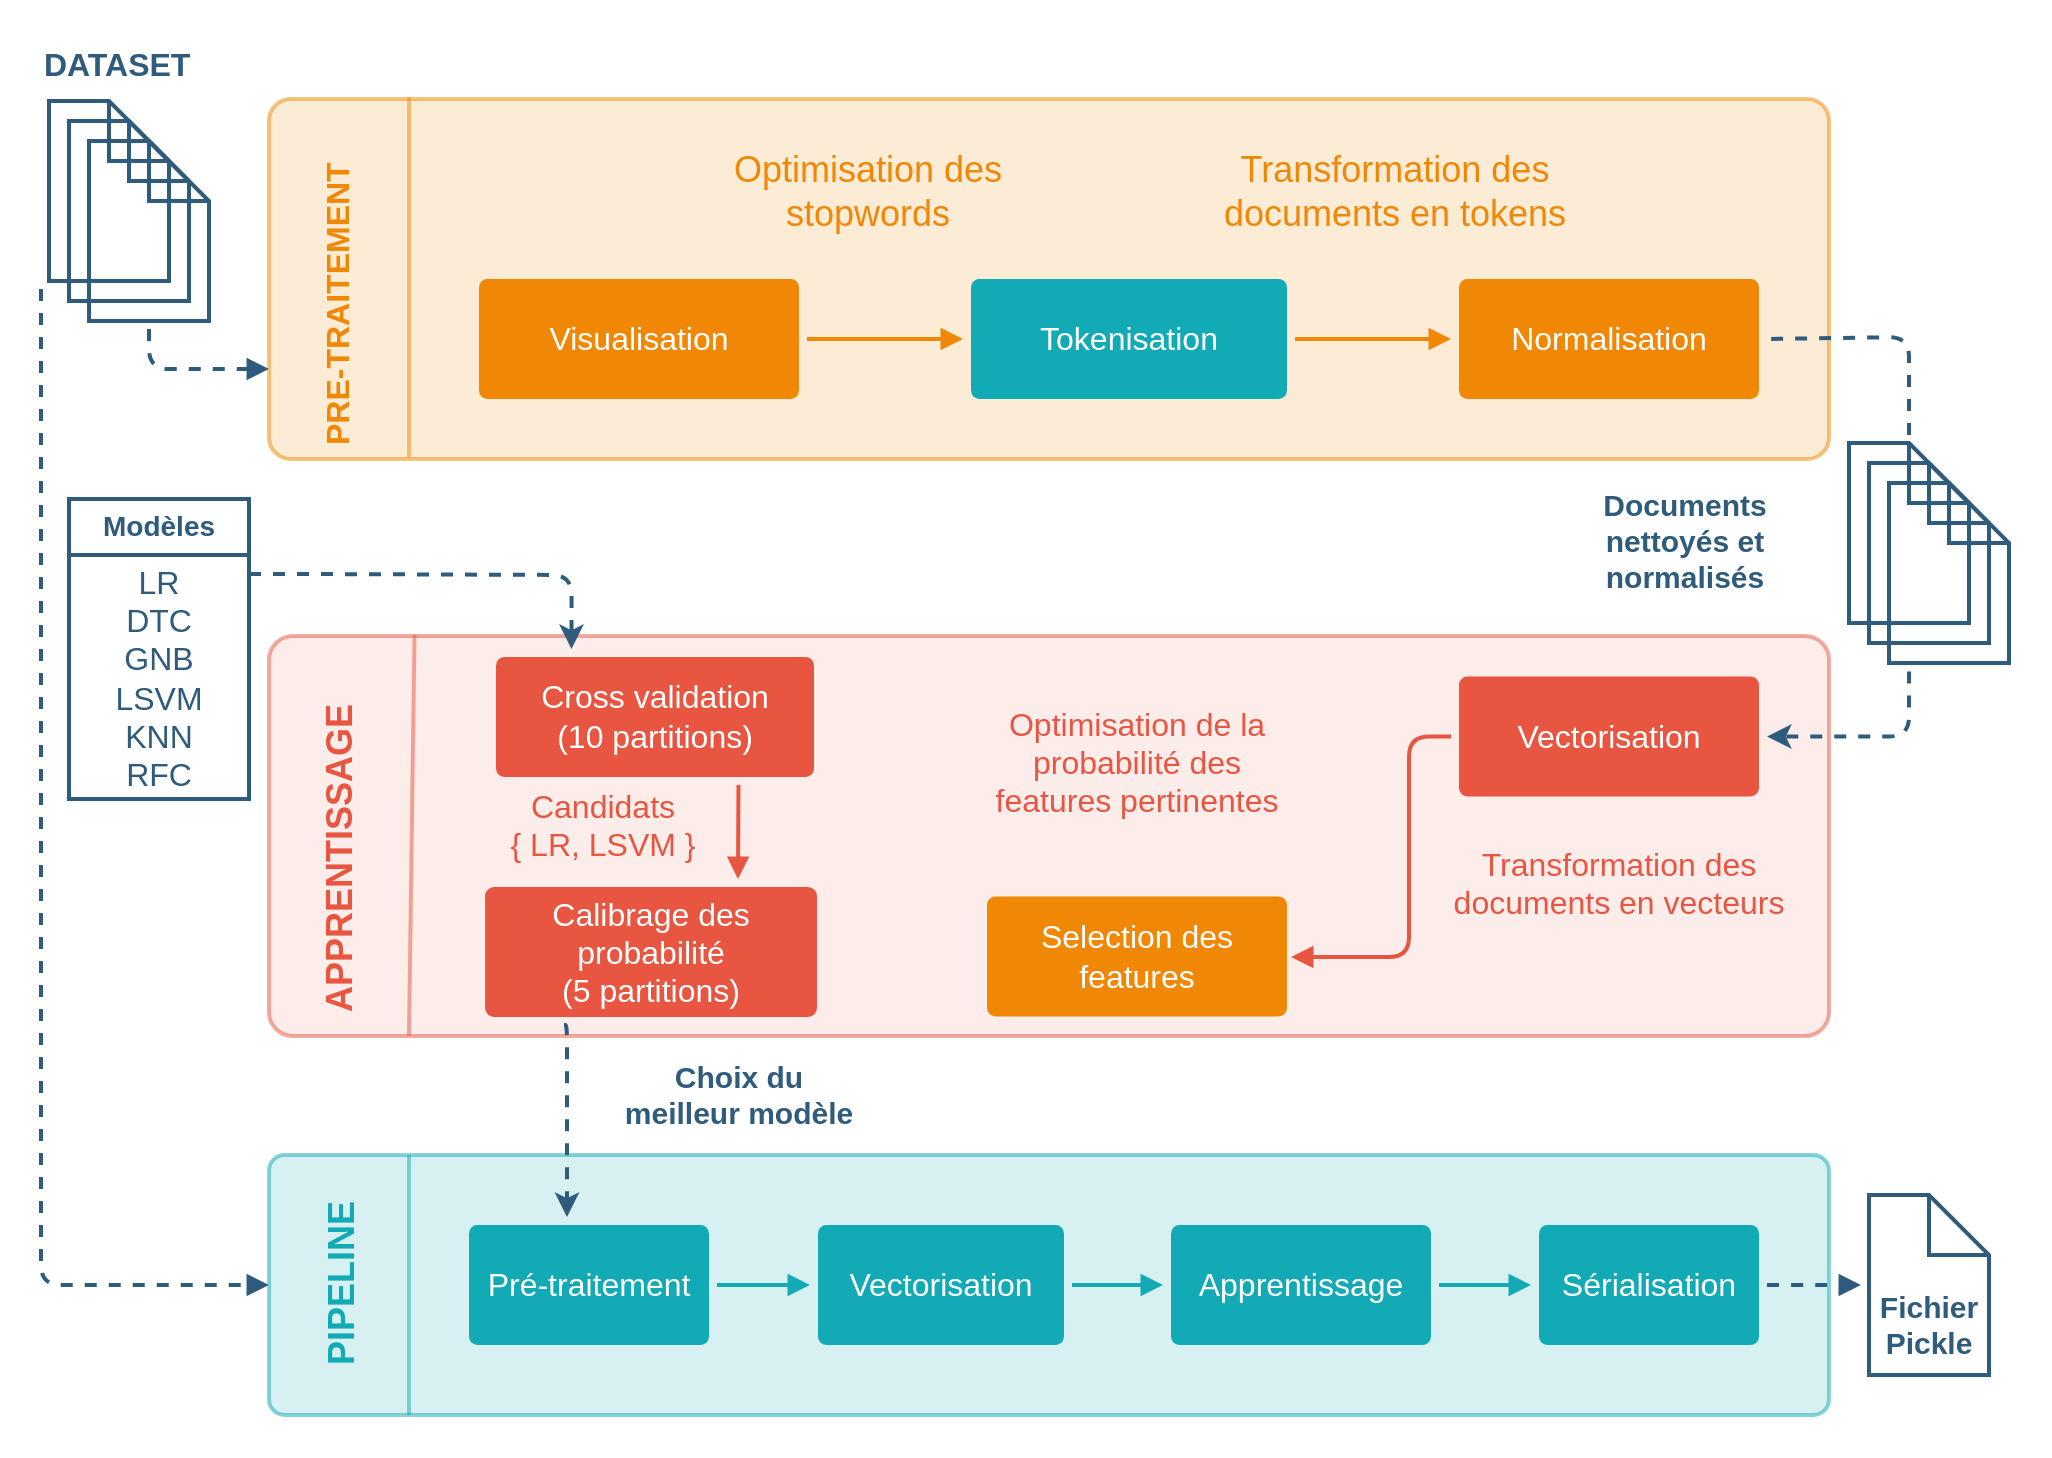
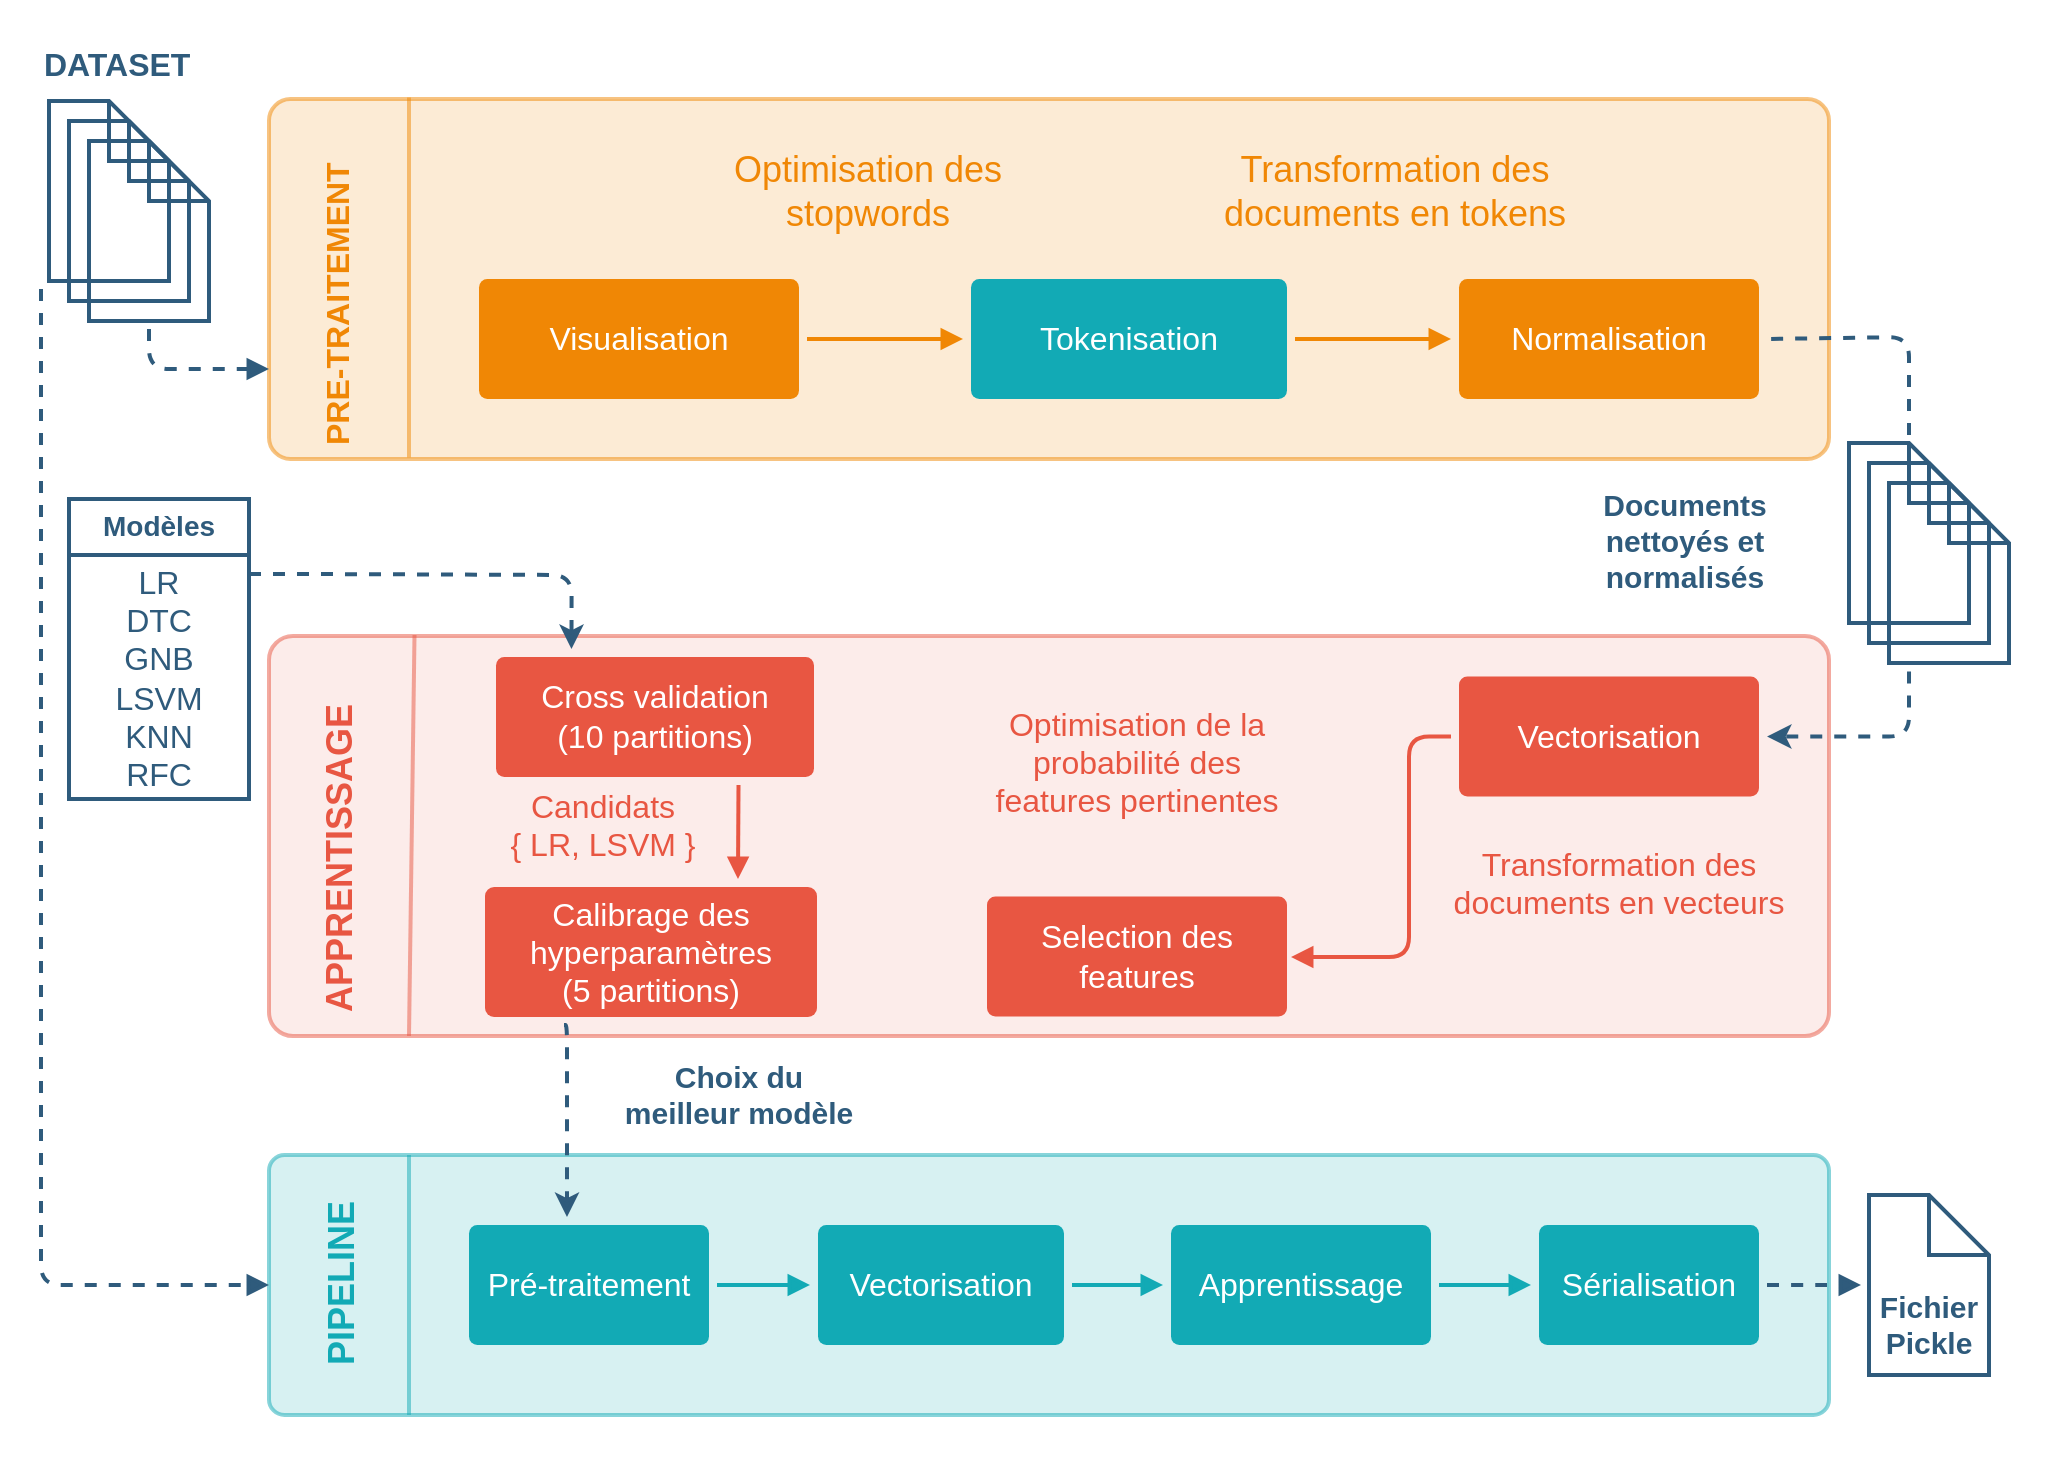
node "Calibrage des probabilité (5 partitions)": label "Calibrage des probabilité (5 partitions)" -> "Calibrage des hyperparamètres (5 partitions)"
node "Selection des features": fillcolor #f08705 -> #e85642
